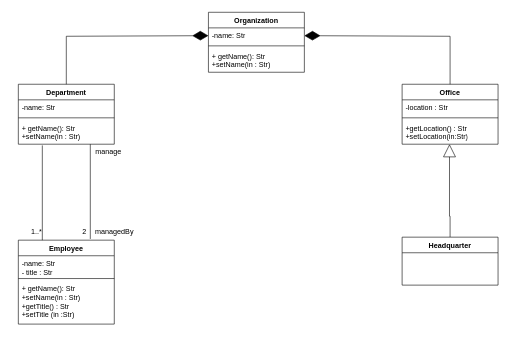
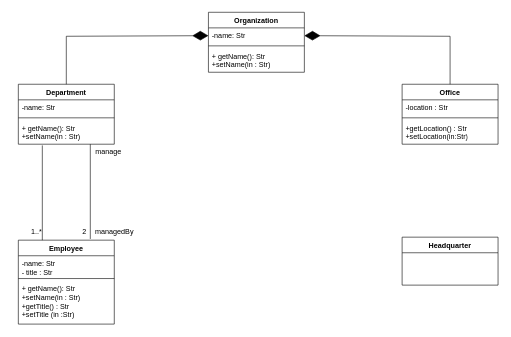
edge "Headquarter" -> "+getLocation() : Str +setLocation(in:Str)": removed
